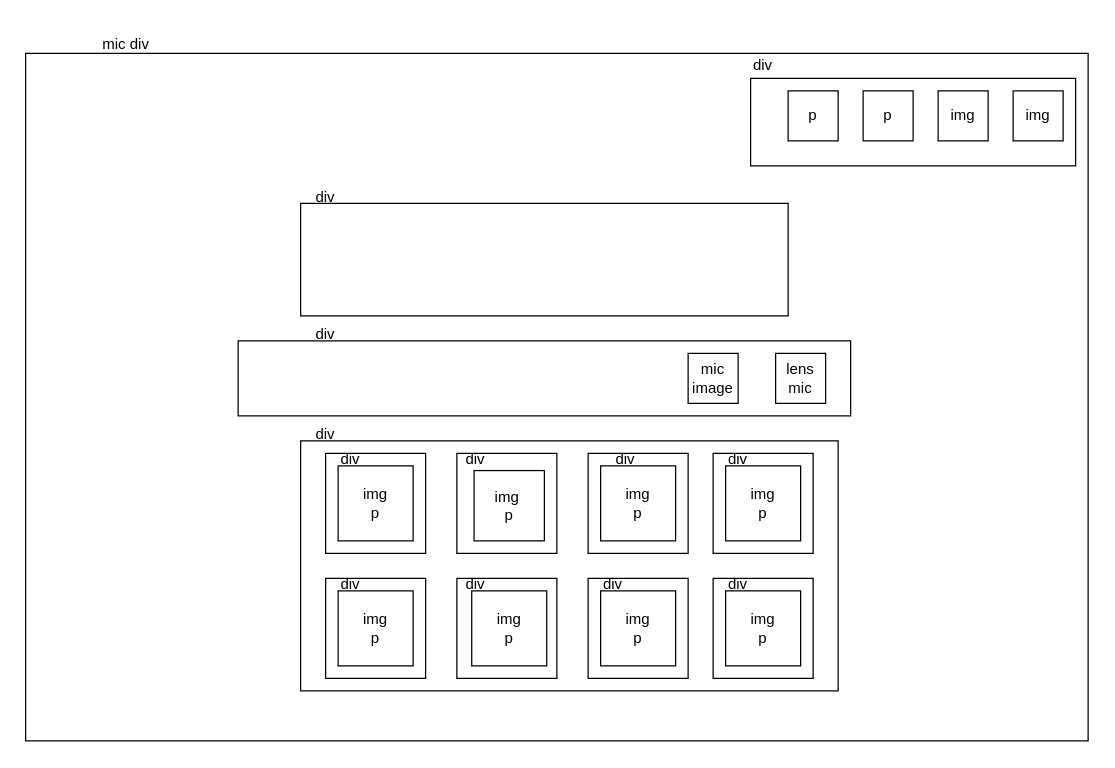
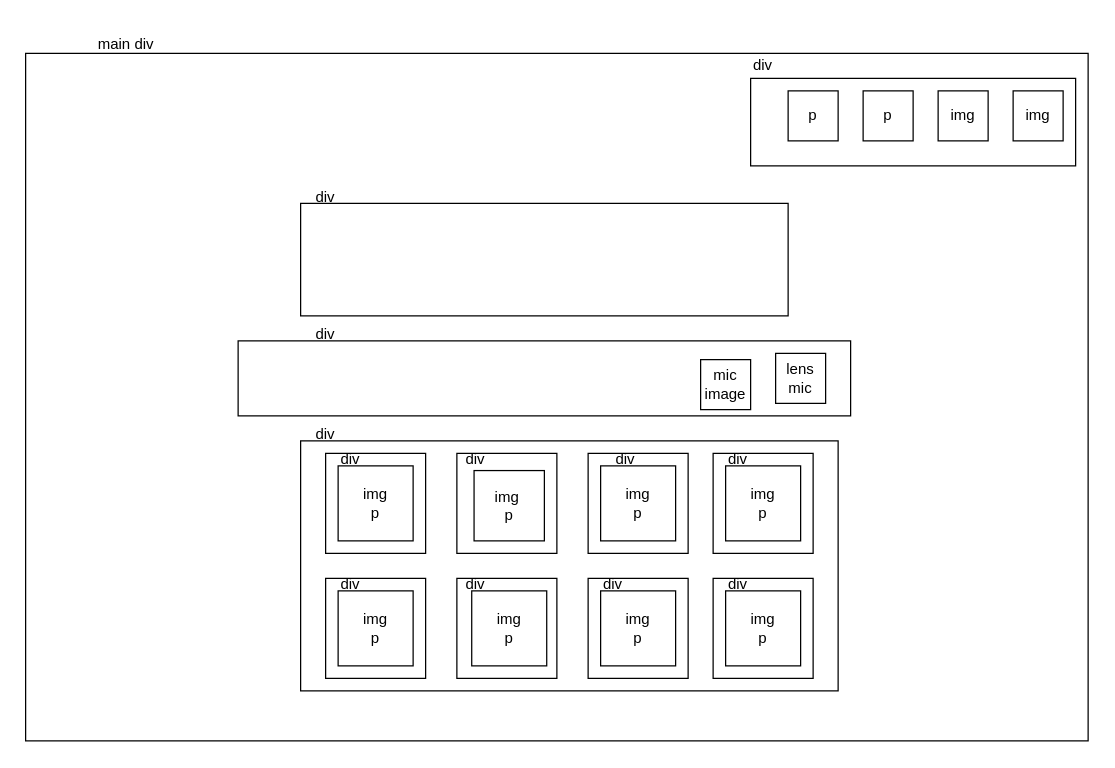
node "mic div": label "mic div" -> "main div"
node "mic image": moved (713, 378) -> (726, 384)
